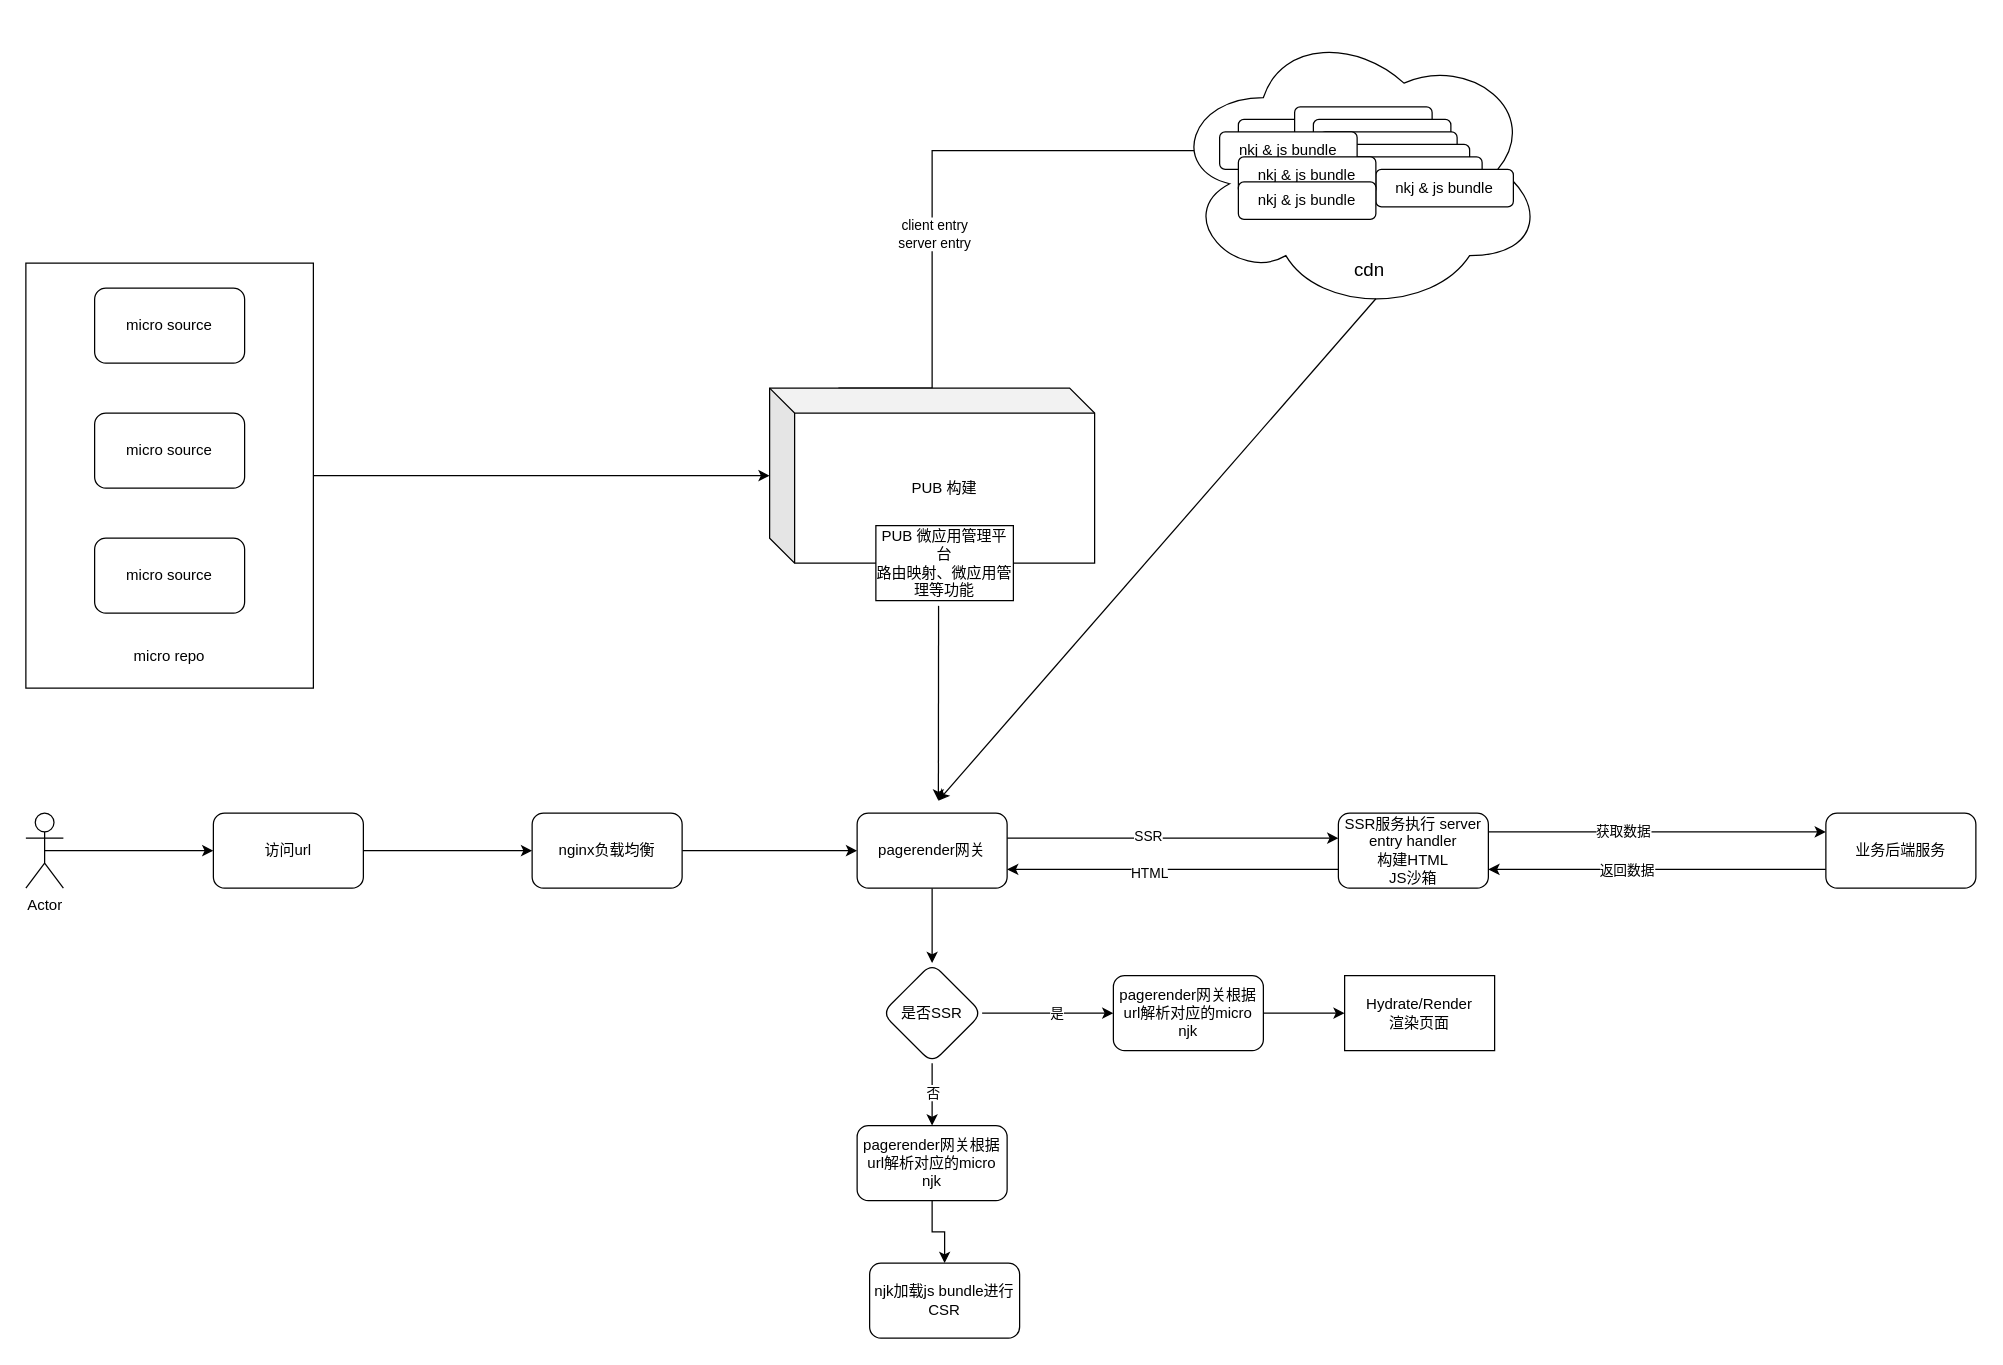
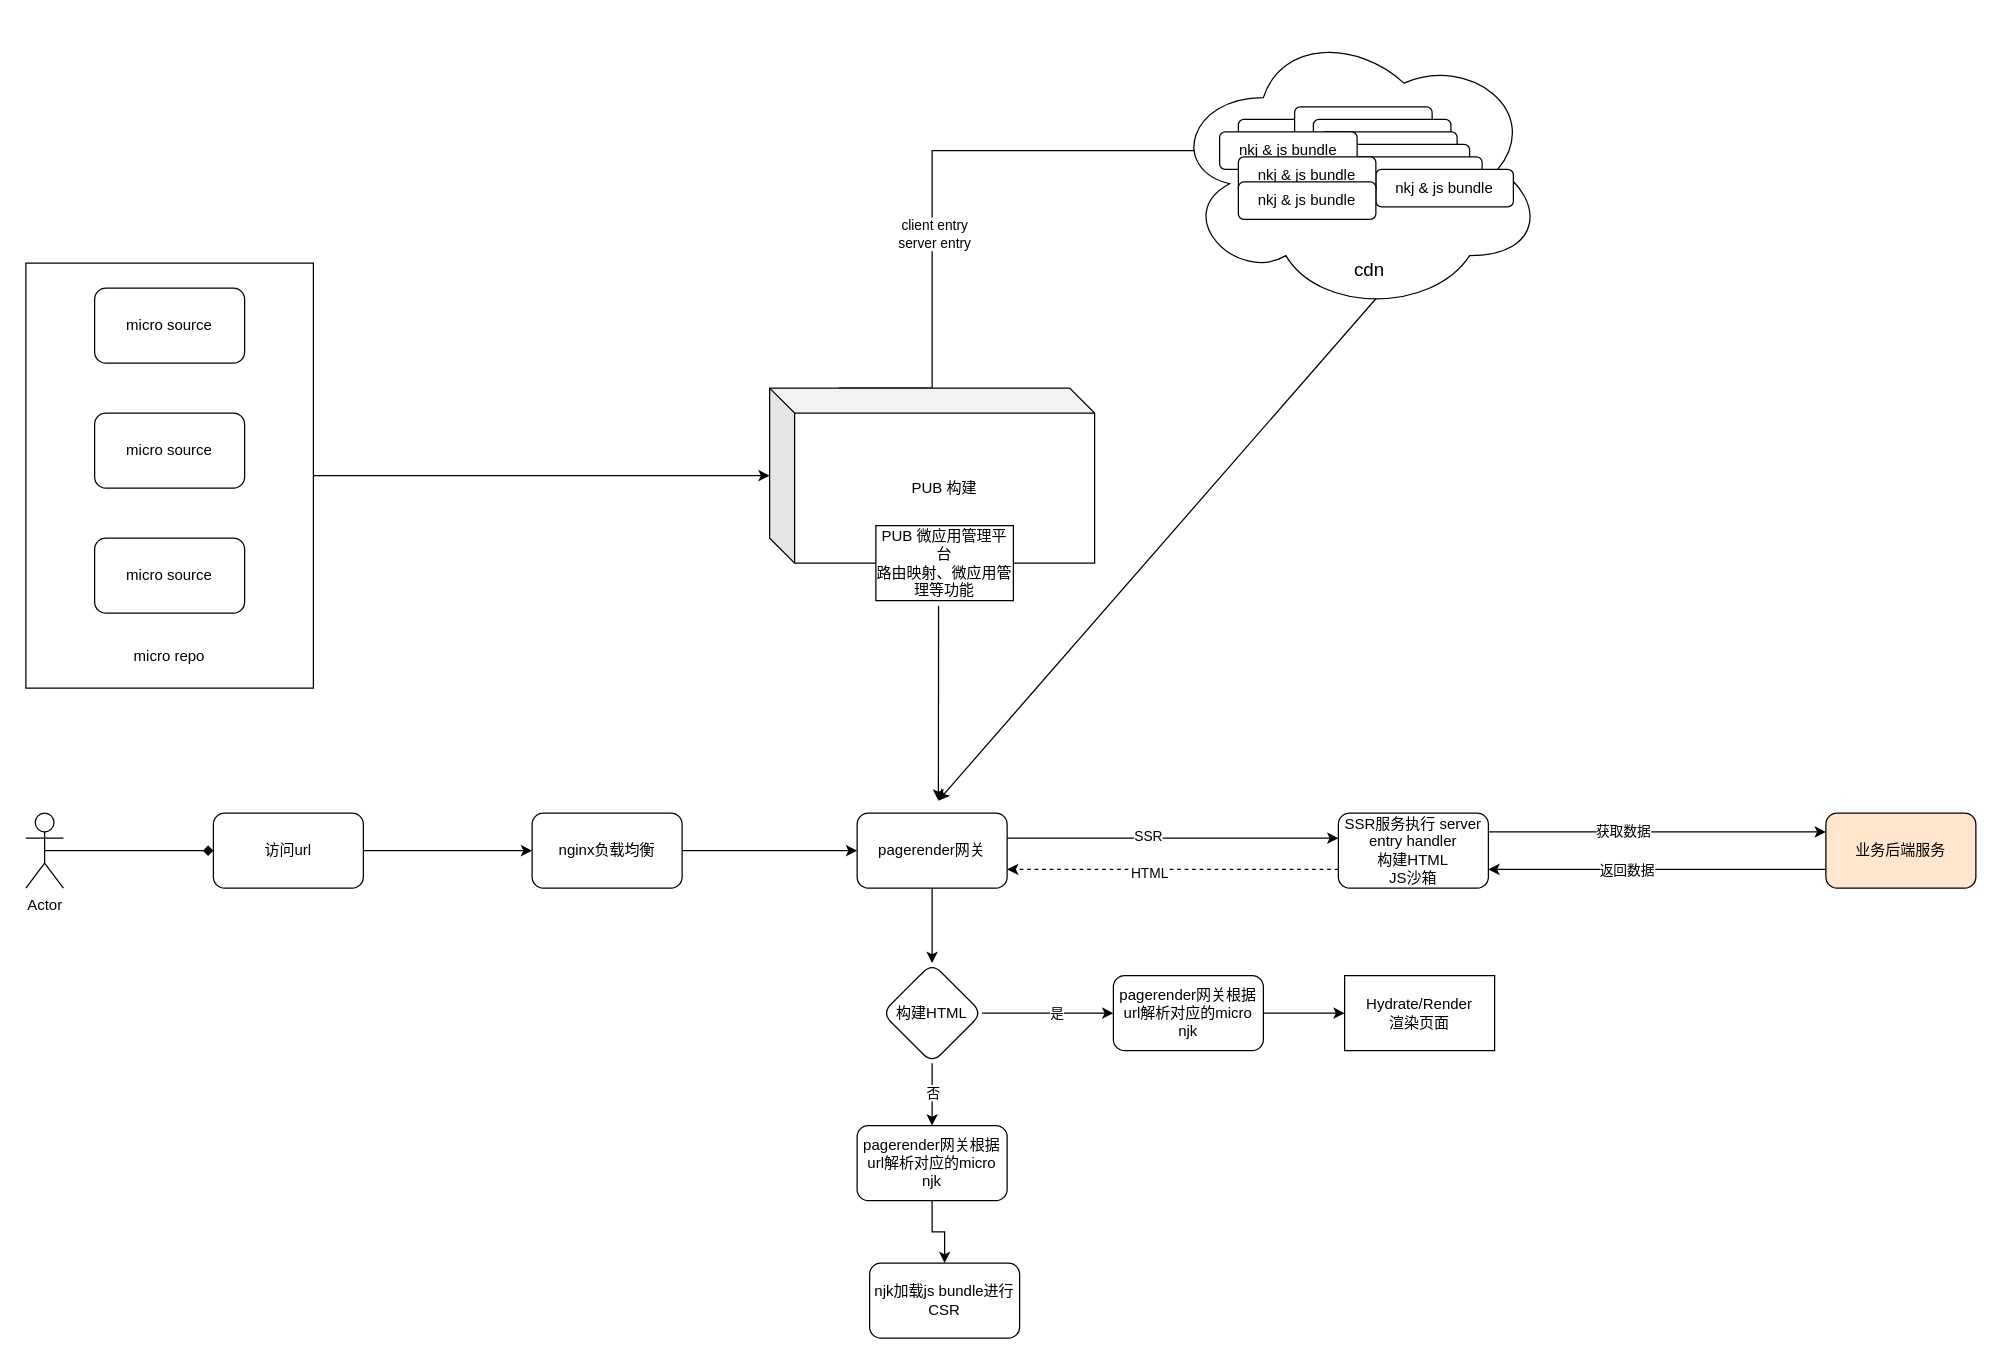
edge "Actor" -> "访问url": arrowhead classic -> diamond
node "业务后端服务": fillcolor #ffffff -> #ffe6cc
edge "SSR服务执行 server entry handler 构建HTML JS沙箱" -> "pagerender网关": style solid -> dashed
node "是否SSR": label "是否SSR" -> "构建HTML"
